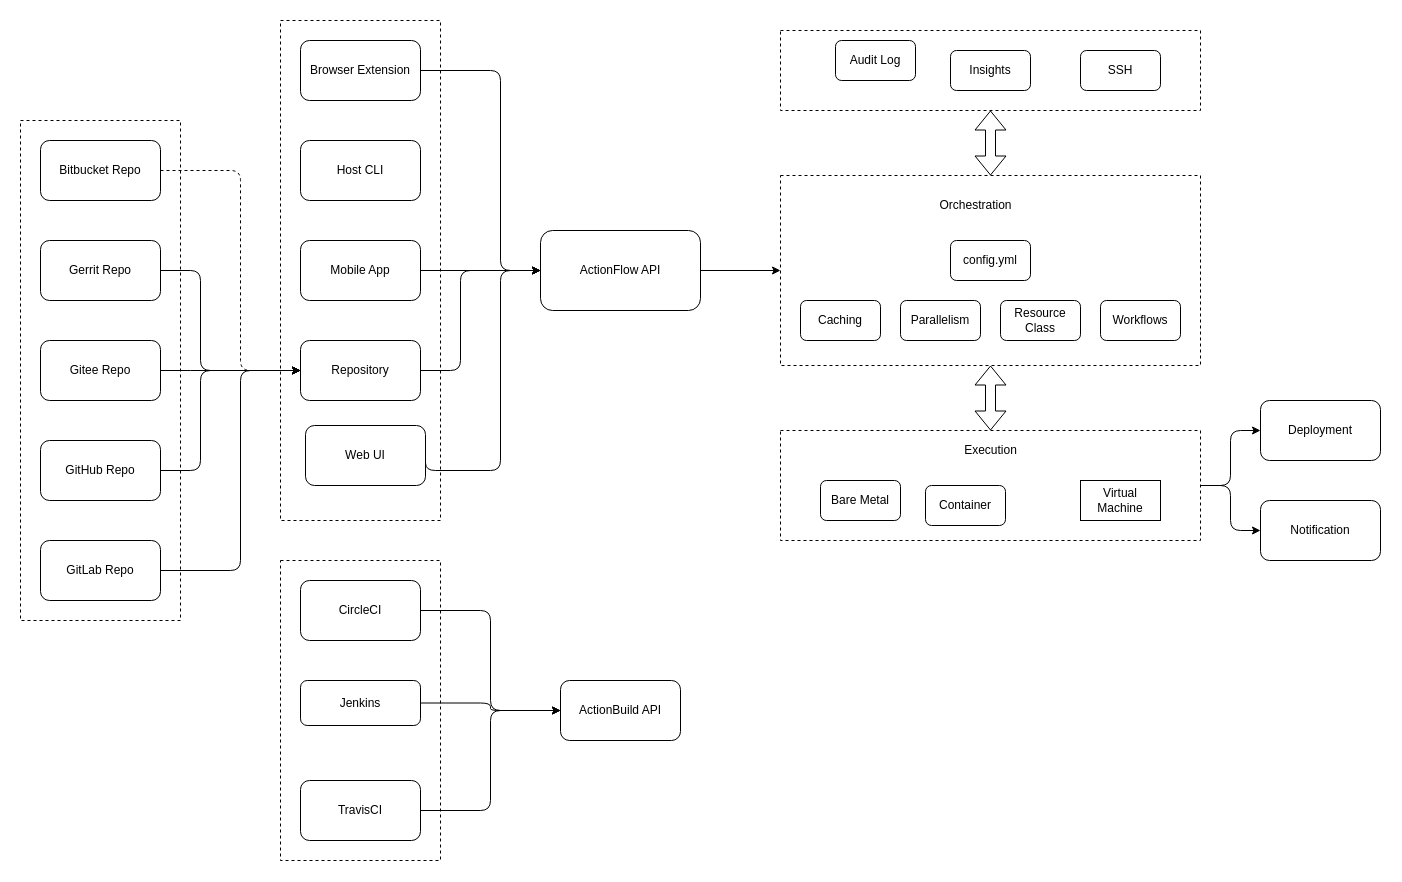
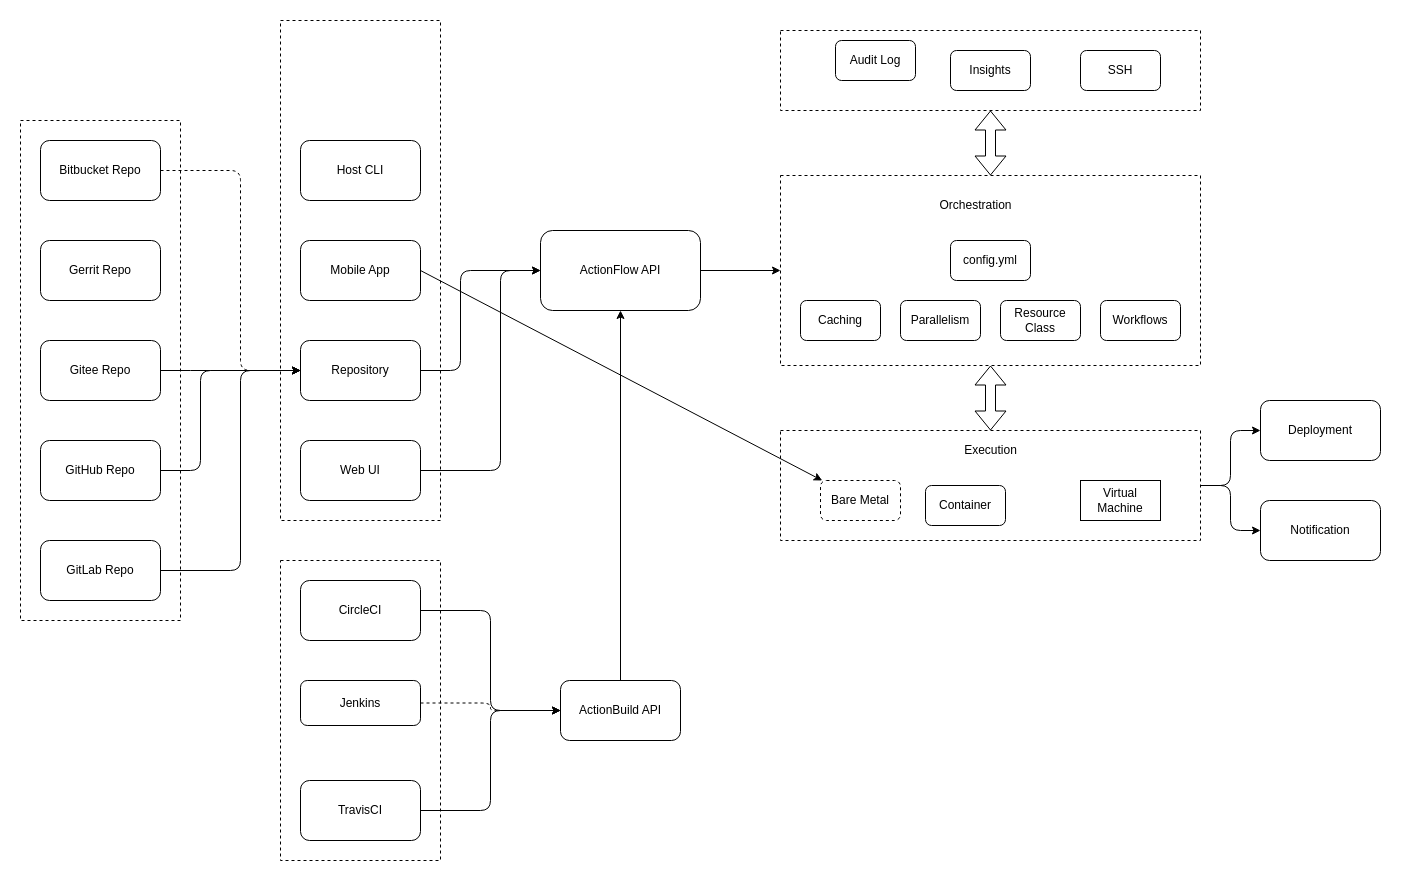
node "Browser Extension": removed
edge "Browser Extension" -> "ActionFlow API": removed
edge "Mobile App" -> "ActionFlow API": now "Mobile App" -> "Bare Metal"
edge "Gerrit Repo" -> "Repository": removed
node "Web UI": moved (366, 456) -> (361, 471)
edge "ActionBuild API" -> "ActionFlow API": added
node "Bare Metal": style solid -> dashed
edge "Jenkins" -> "ActionBuild API": style solid -> dashed
